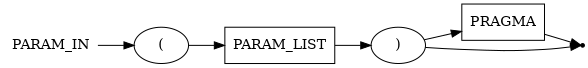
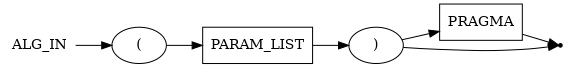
node "PARAM_IN": label "PARAM_IN" -> "ALG_IN"
